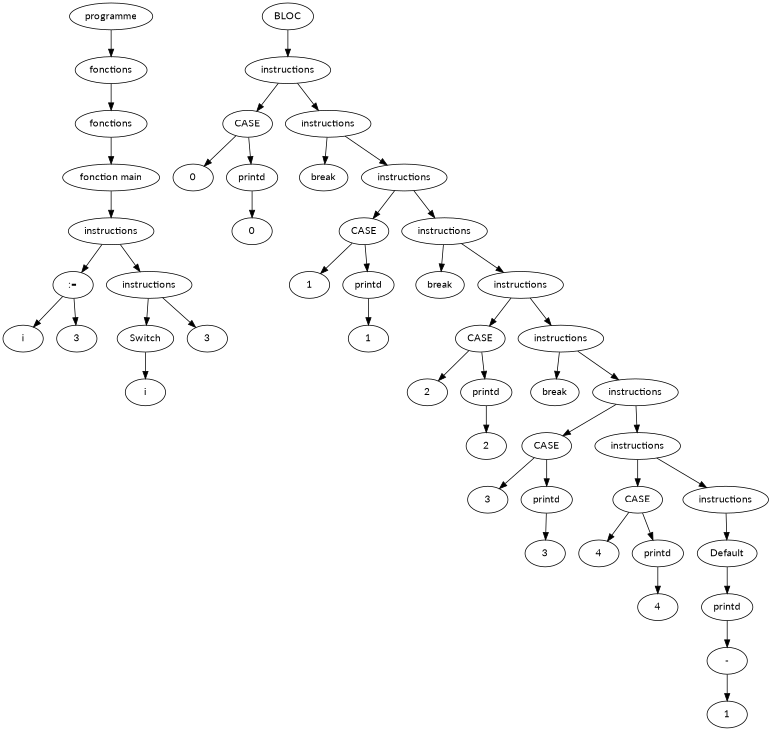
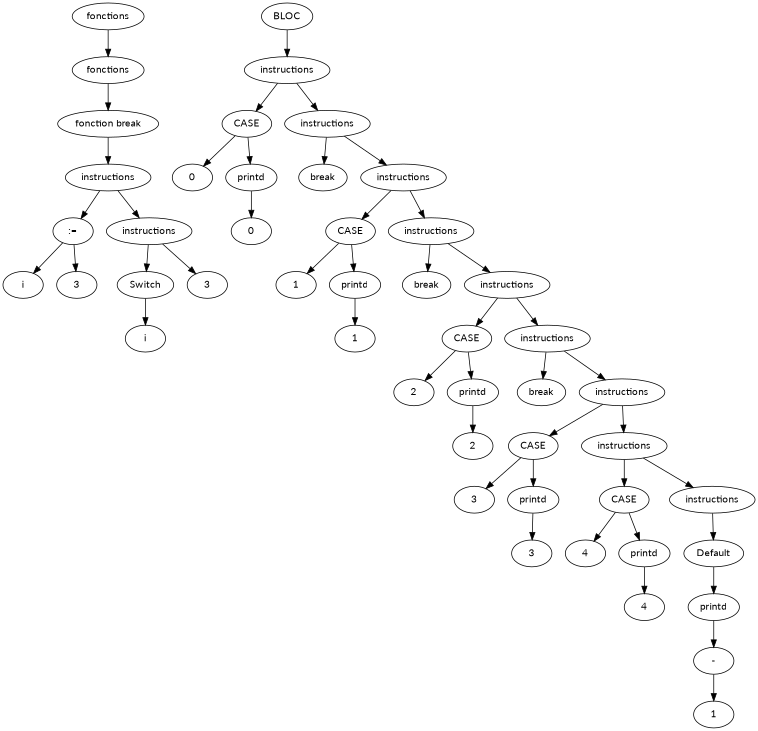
node "programme": removed
node "fonction main": label "fonction main" -> "fonction break"
